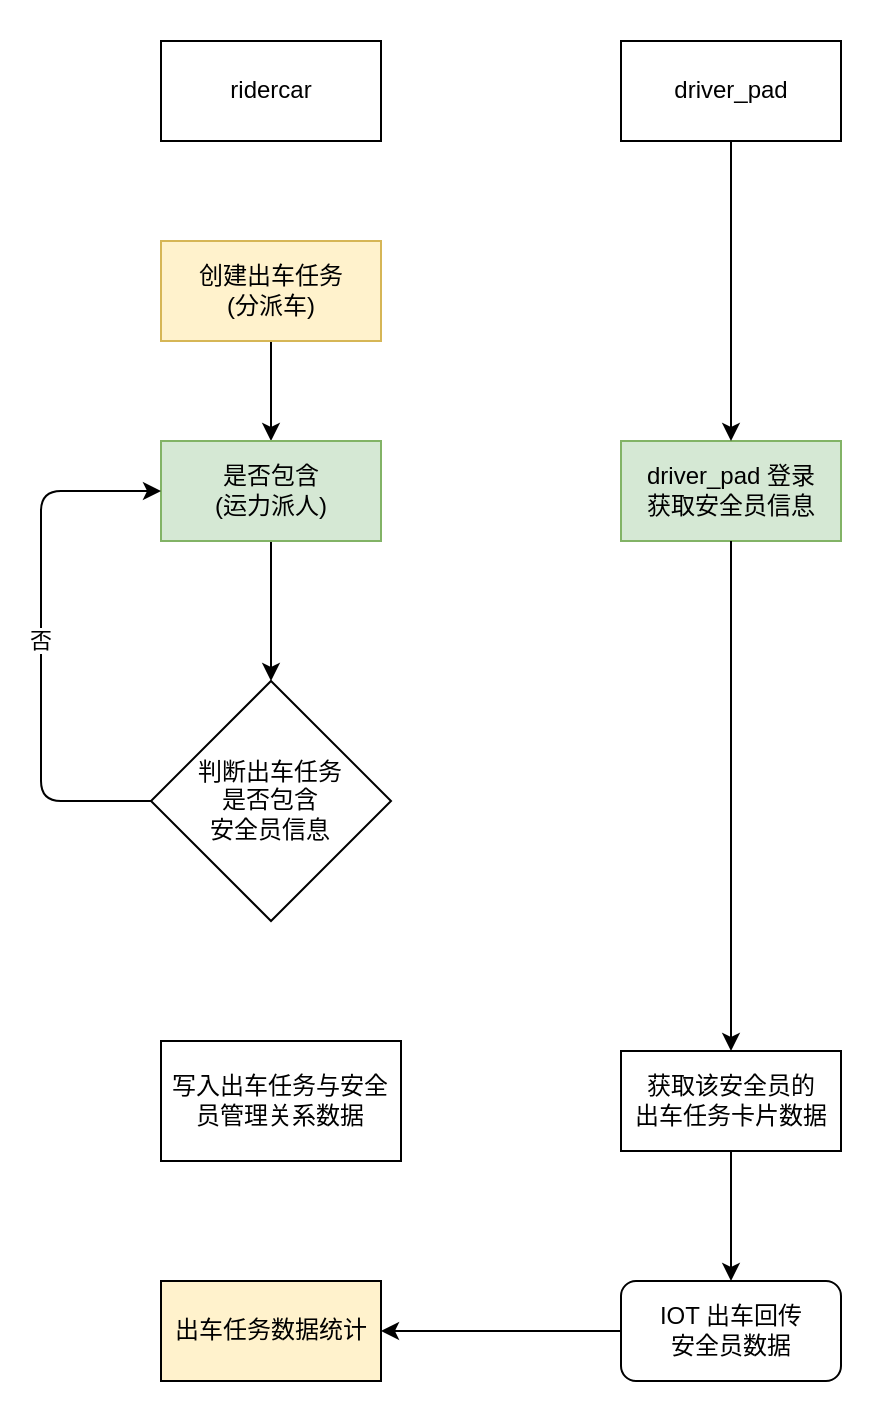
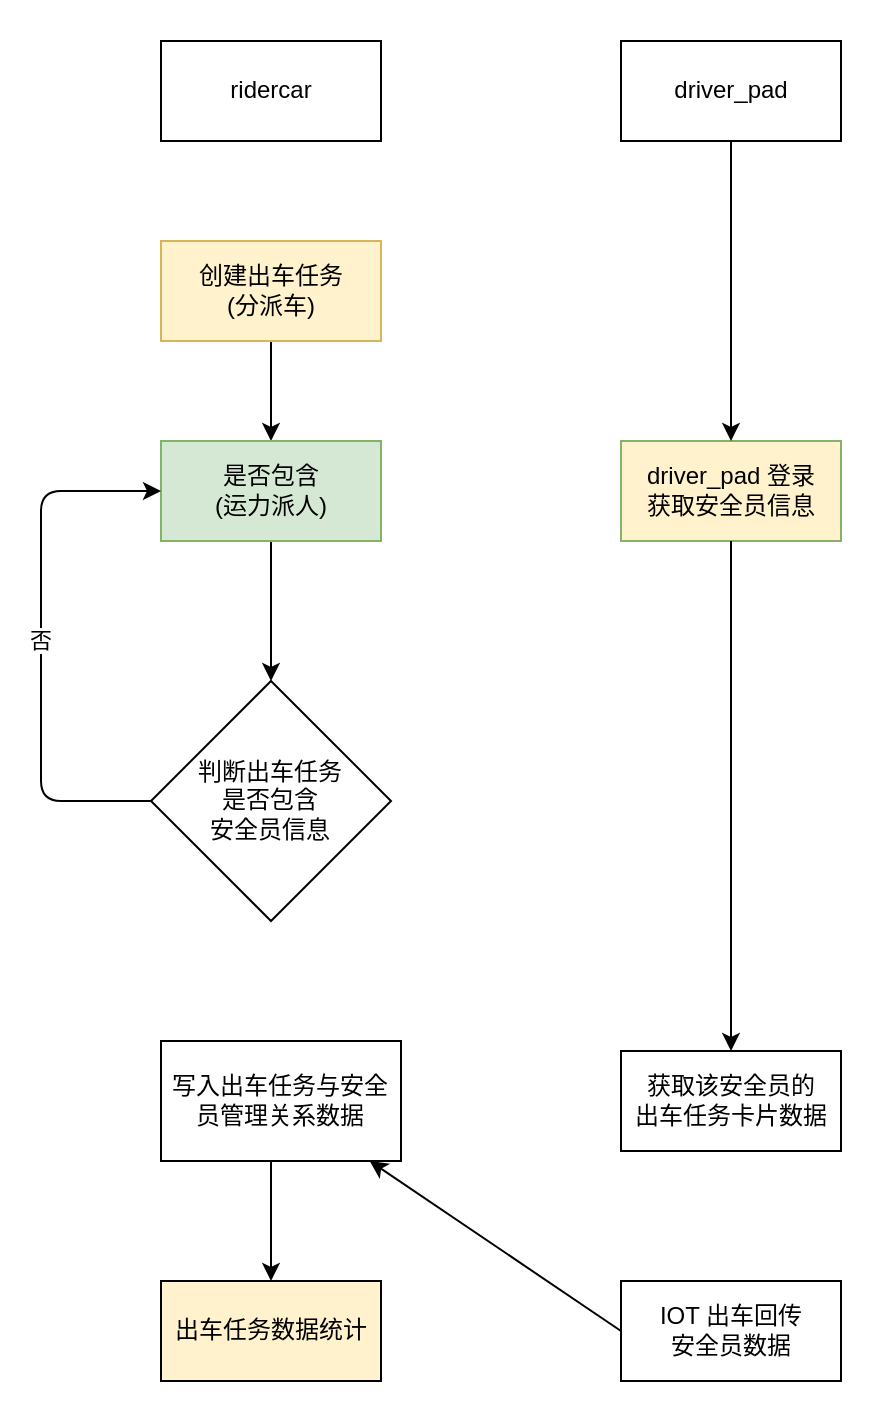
node "driver_pad 登录 获取安全员信息": fillcolor #d5e8d4 -> #fff2cc
edge "获取该安全员的 出车任务卡片数据" -> "IOT 出车回传 安全员数据": removed
edge "写入出车任务与安全员管理关系数据" -> "出车任务数据统计": added
edge "IOT 出车回传 安全员数据" -> "出车任务数据统计": now "IOT 出车回传 安全员数据" -> "写入出车任务与安全员管理关系数据"
node "IOT 出车回传 安全员数据": shape rounded rectangle -> rectangle
